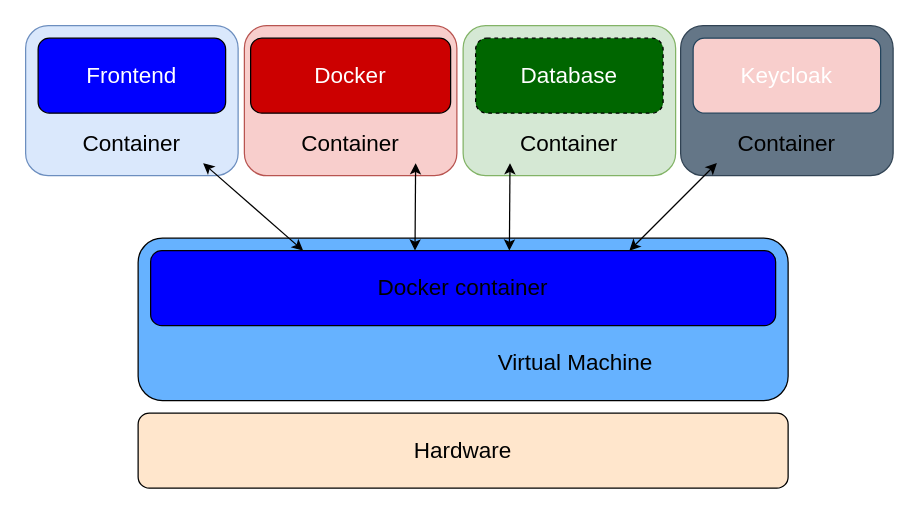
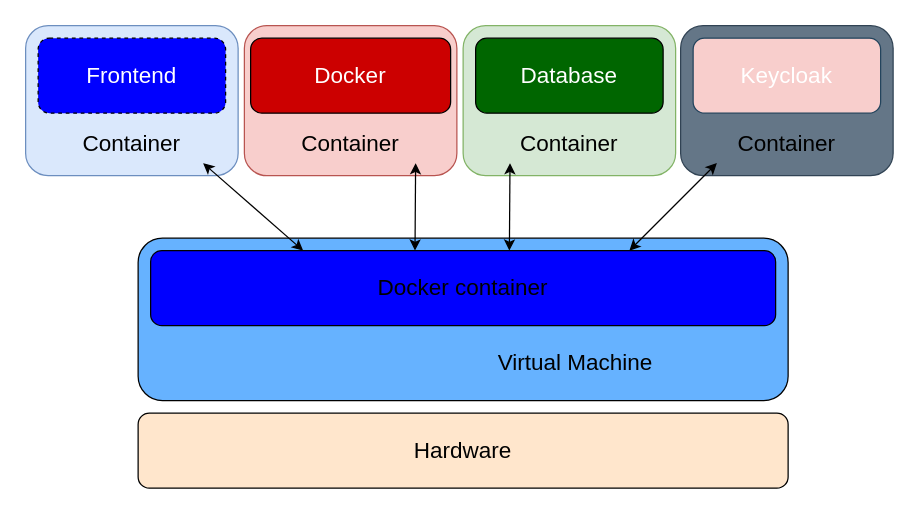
node "Frontend": style solid -> dashed
node "Database": style dashed -> solid
